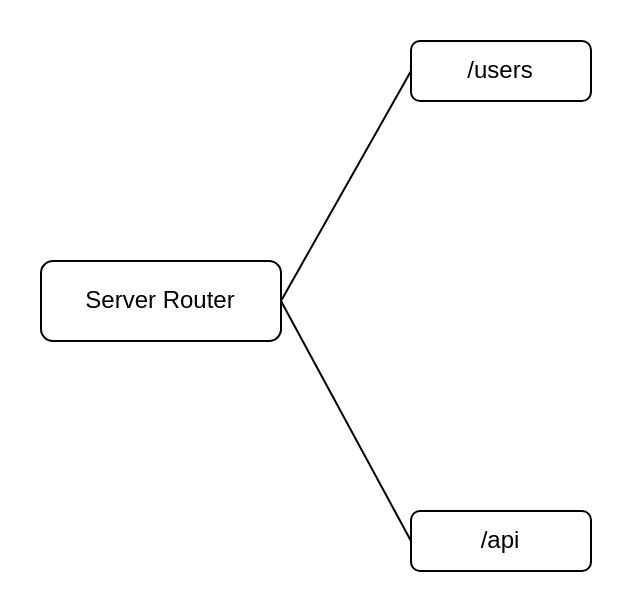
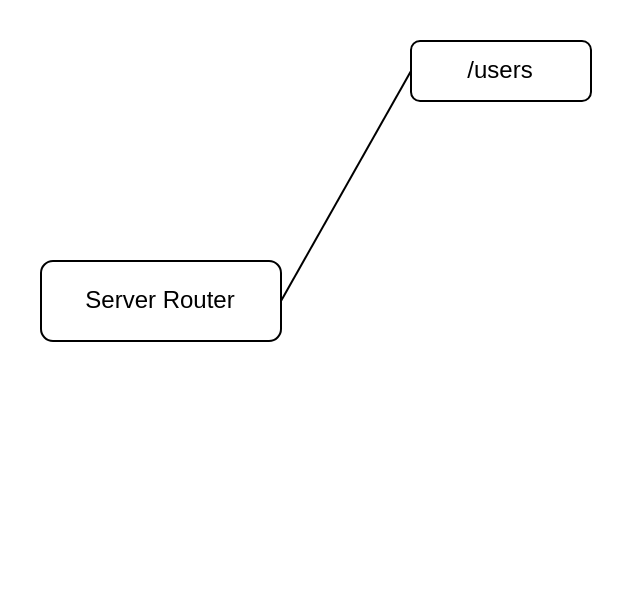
edge "Server Router" -- "/api": removed
node "/api": removed
